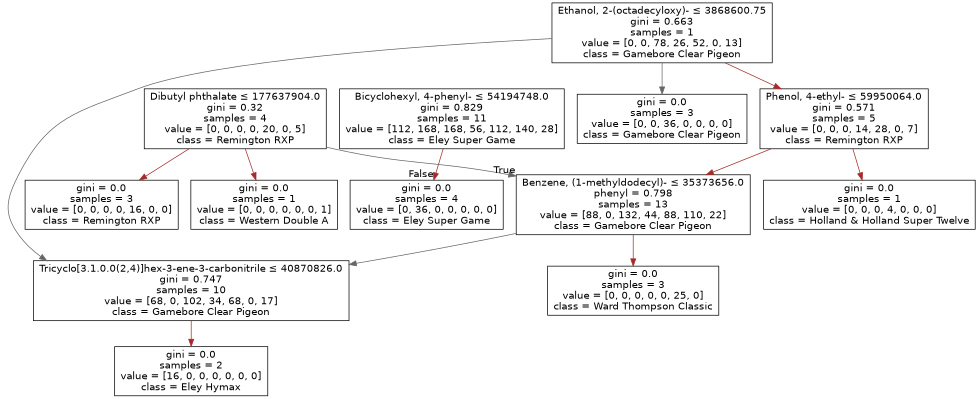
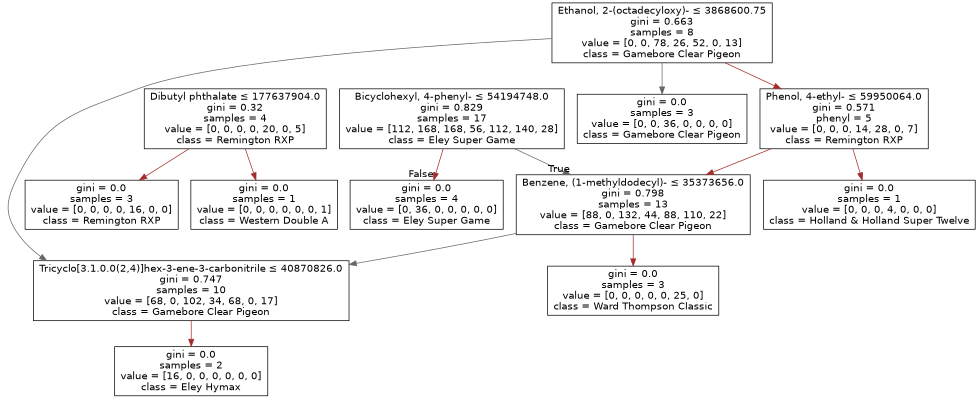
node "Ethanol, 2-(octadecyloxy)- ≤ 3868600.75": text "samples = 1" -> "samples = 8"
node "Bicyclohexyl, 4-phenyl- ≤ 54194748.0": text "samples = 11" -> "samples = 17"
node "Phenol, 4-ethyl- ≤ 59950064.0": text "samples = 5" -> "phenyl = 5"
edge "Dibutyl phthalate ≤ 177637904.0" -> "Benzene, (1-methyldodecyl)- ≤ 35373656.0": now "Bicyclohexyl, 4-phenyl- ≤ 54194748.0" -> "Benzene, (1-methyldodecyl)- ≤ 35373656.0"
node "Benzene, (1-methyldodecyl)- ≤ 35373656.0": text "phenyl = 0.798" -> "gini = 0.798"
